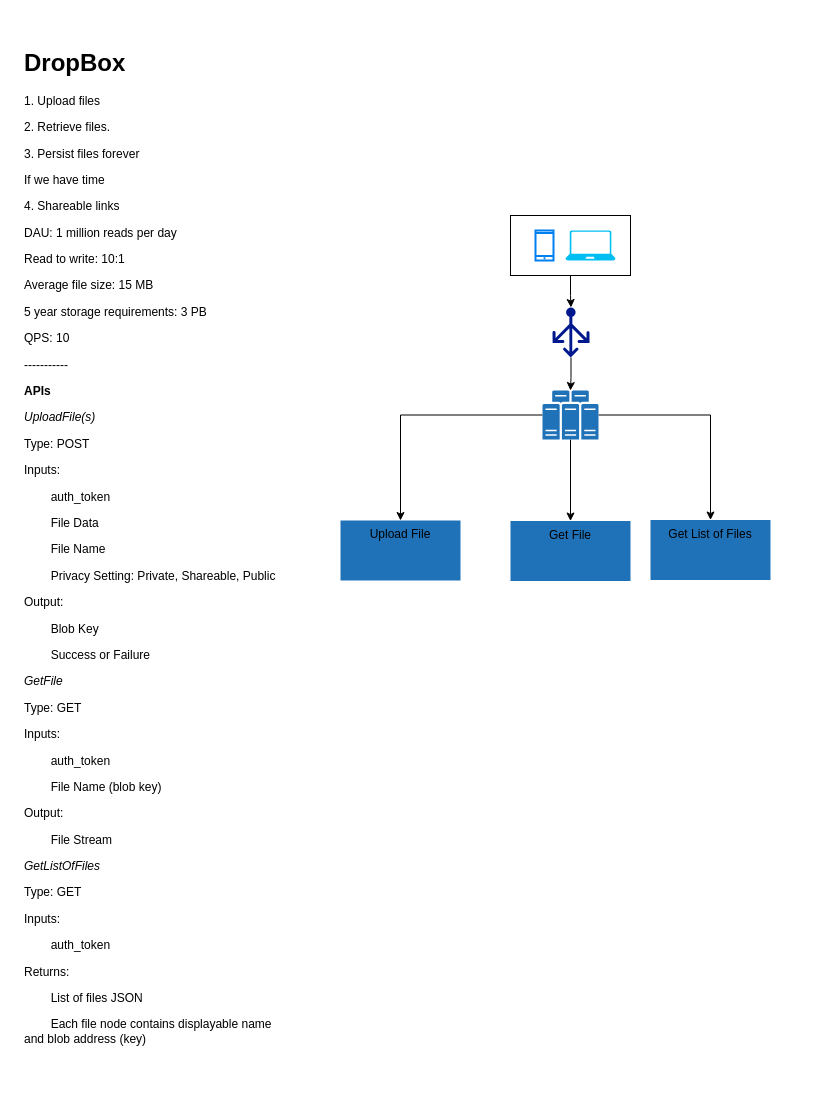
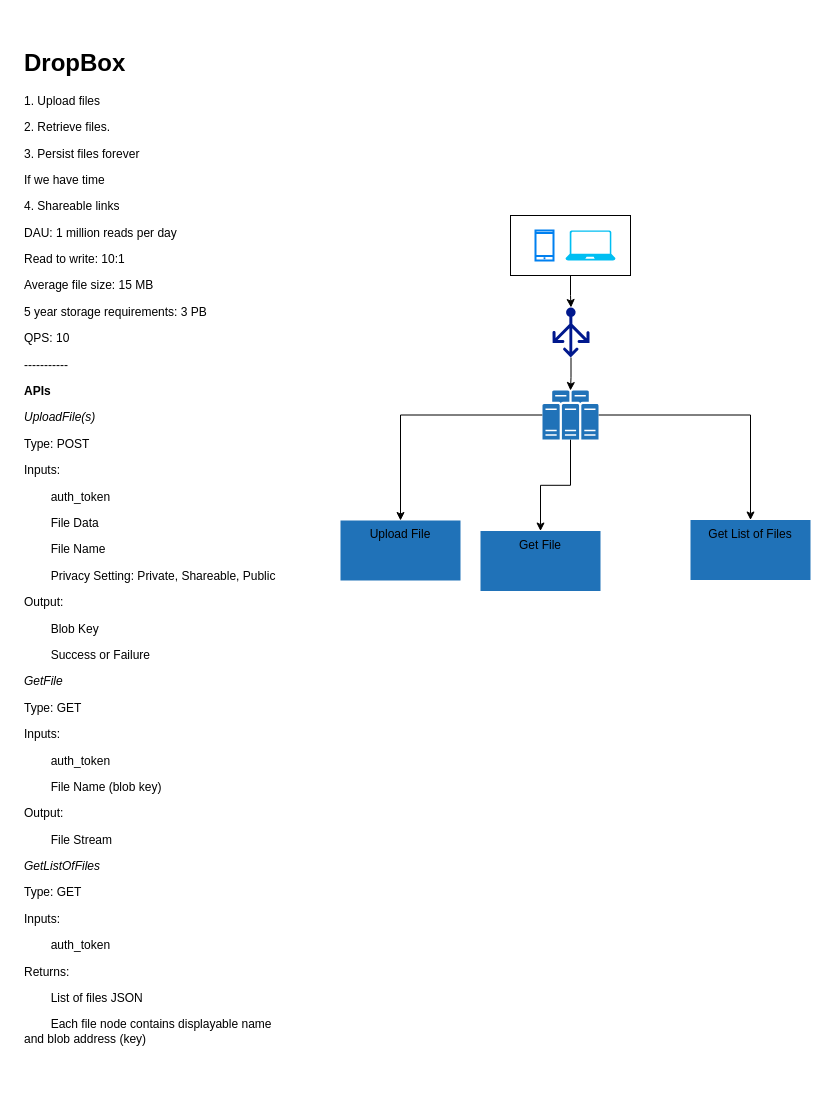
node "Get List of Files": moved (711, 550) -> (751, 550)
node "Get File": moved (571, 551) -> (541, 561)
